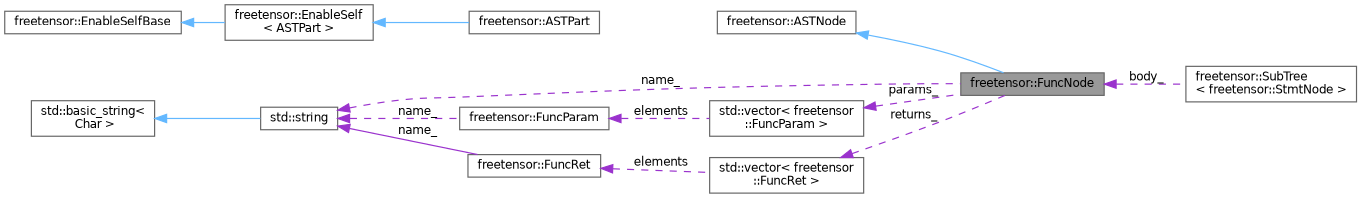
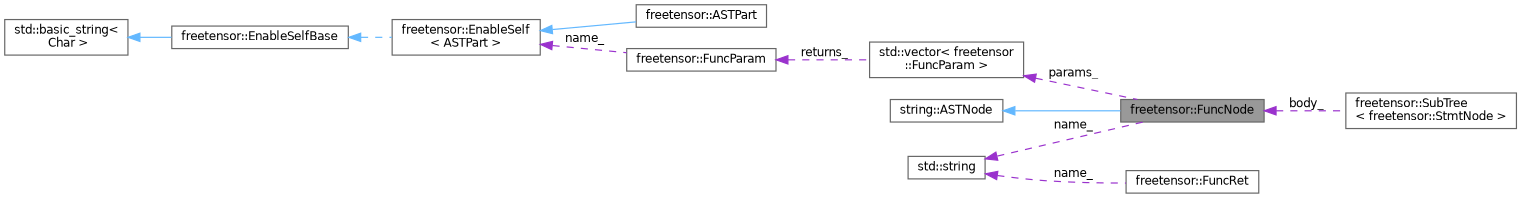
edge "freetensor::EnableSelf < ASTPart >" -> "freetensor::EnableSelfBase": style solid -> dashed
node "freetensor::ASTNode": label "freetensor::ASTNode" -> "string::ASTNode"
edge "std::vector< freetensor ::FuncParam >" -> "freetensor::FuncParam": label " elements" -> " returns_"
edge "std::string" -> "std::basic_string< Char >": now "freetensor::EnableSelfBase" -> "std::basic_string< Char >"
edge "freetensor::FuncParam" -> "std::string": now "freetensor::FuncParam" -> "freetensor::EnableSelf < ASTPart >"
edge "freetensor::FuncRet" -> "std::string": style solid -> dashed
node "std::vector< freetensor ::FuncRet >": removed
